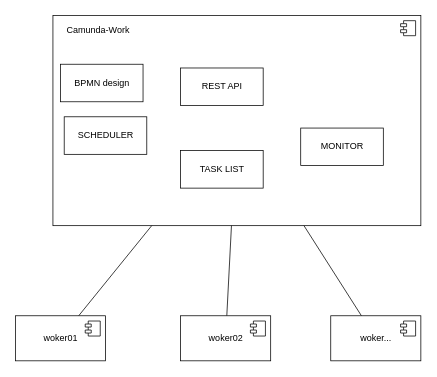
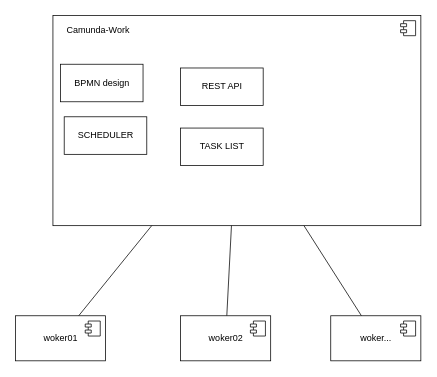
node "MONITOR": removed
node "TASK LIST": moved (222, 169) -> (222, 147)
